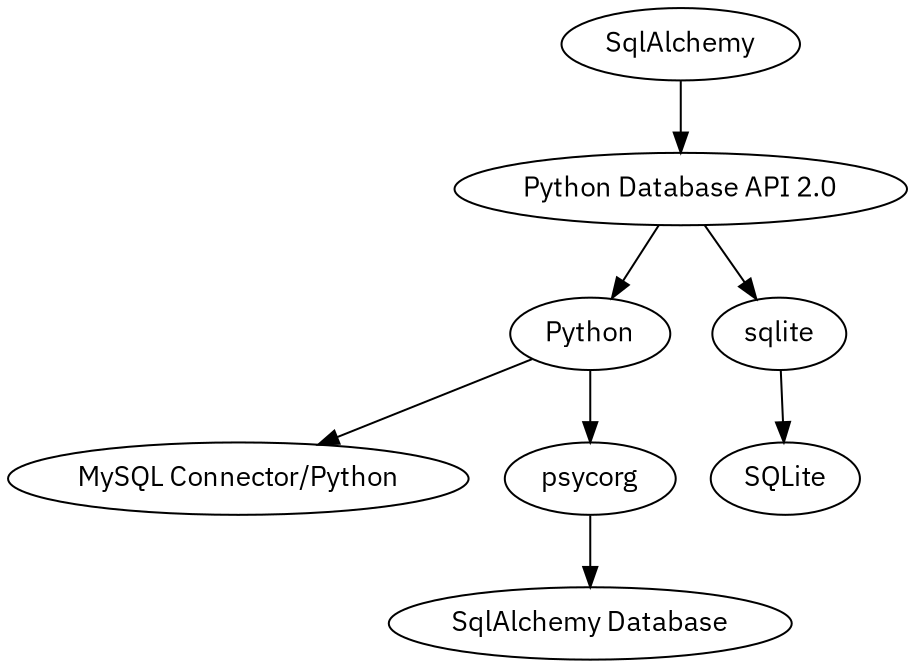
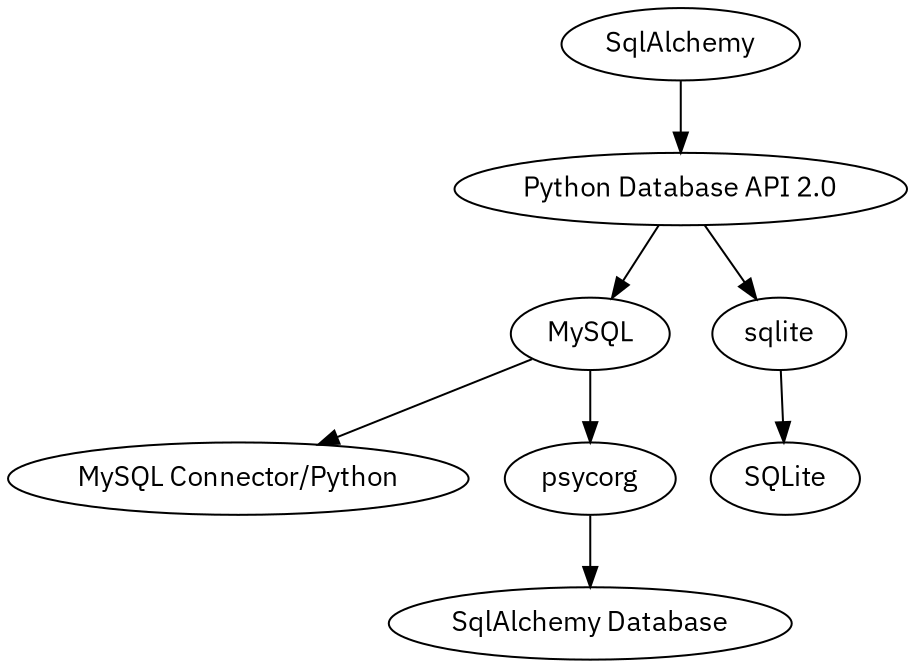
node "Python": label "Python" -> "MySQL"
